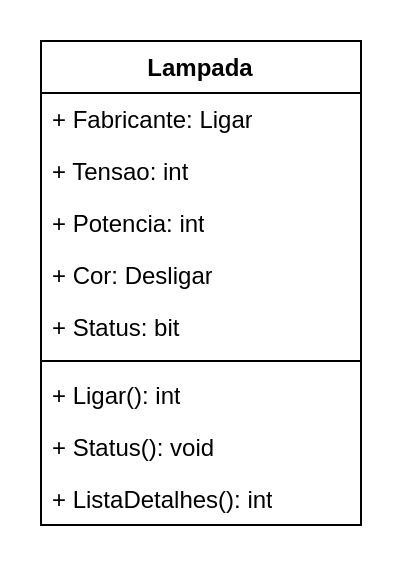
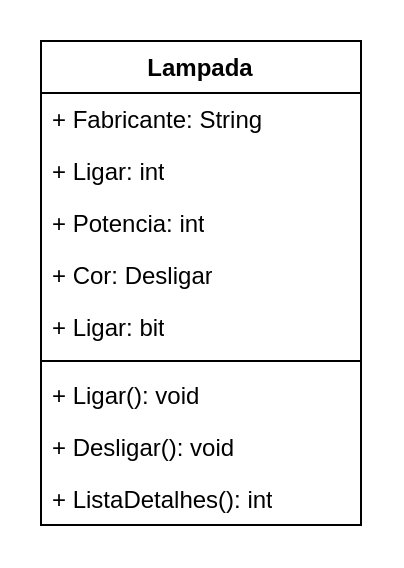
node "+ Fabricante: Ligar": label "+ Fabricante: Ligar" -> "+ Fabricante: String"
node "+ Tensao: int": label "+ Tensao: int" -> "+ Ligar: int"
node "+ Status: bit": label "+ Status: bit" -> "+ Ligar: bit"
node "+ Ligar(): int": label "+ Ligar(): int" -> "+ Ligar(): void"
node "+ Status(): void": label "+ Status(): void" -> "+ Desligar(): void"
